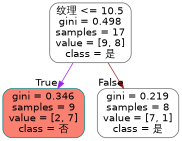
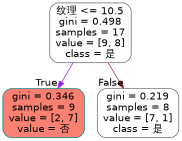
node "gini = 0.346 samples = 9 value = [2, 7] class = 否": label "gini = 0.346 samples = 9 value = [2, 7] class = 否" -> "gini = 0.346 samples = 9 value = [2, 7] value = 否"
